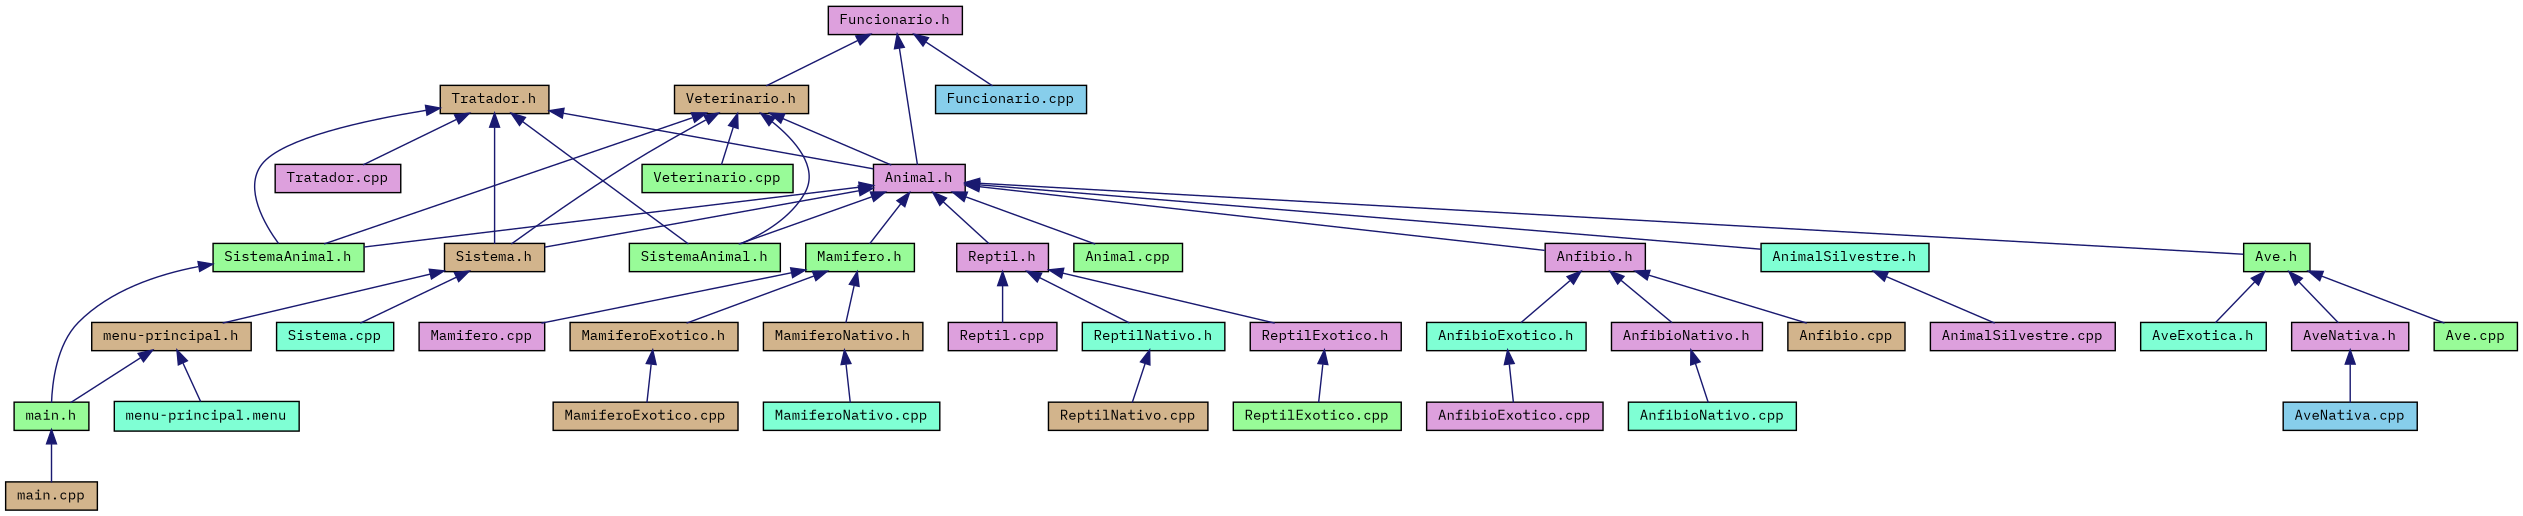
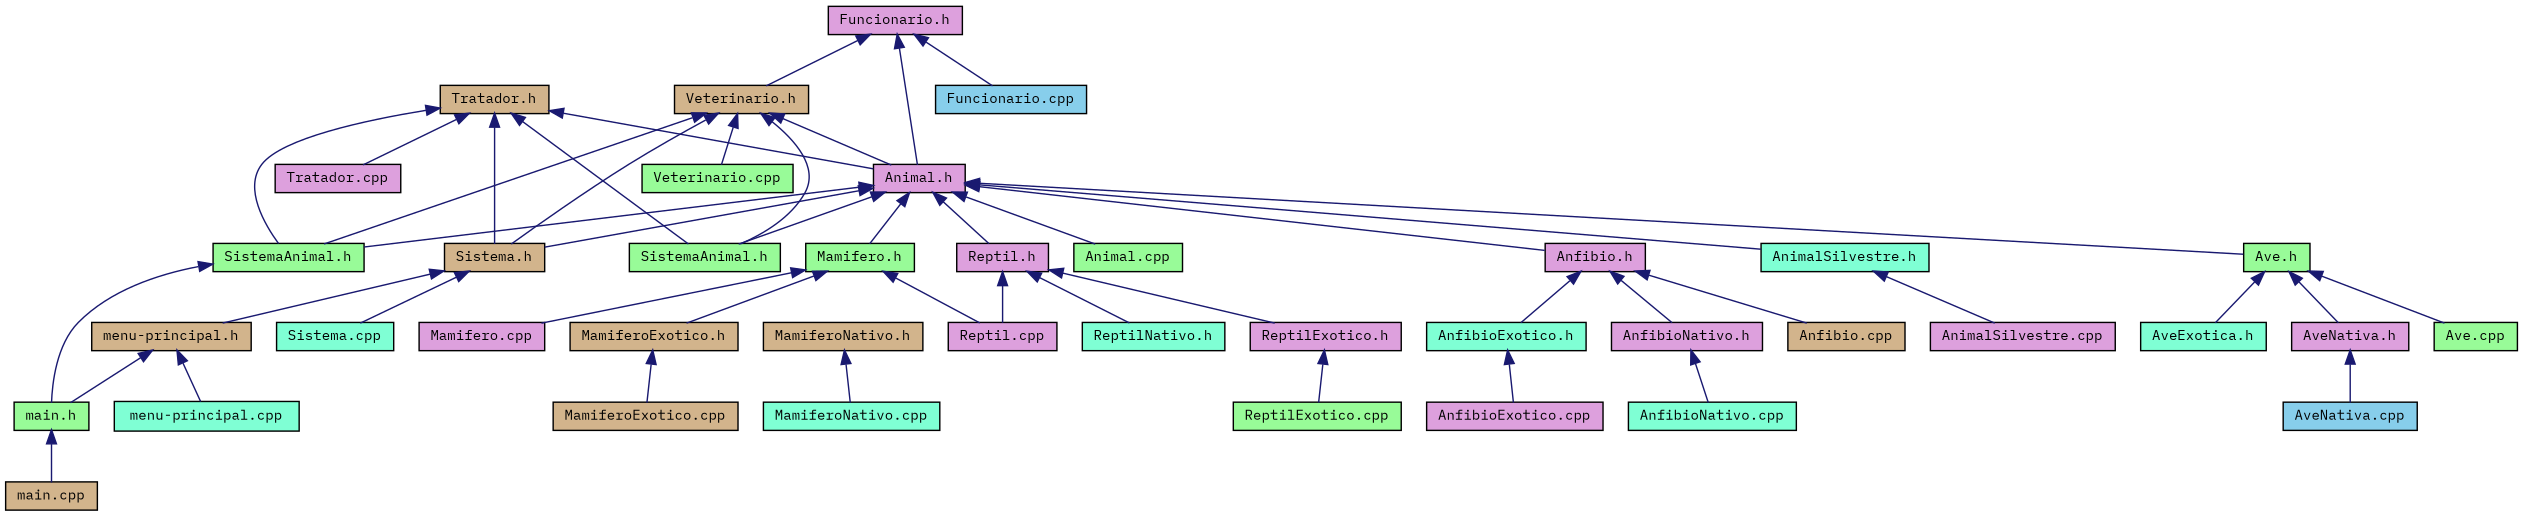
edge "MamiferoNativo.h" -> "Mamifero.h": now "Reptil.cpp" -> "Mamifero.h"
node "menu-principal.menu": label "menu-principal.menu" -> "menu-principal.cpp"
node "ReptilNativo.cpp": removed
